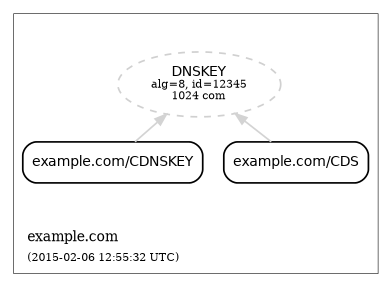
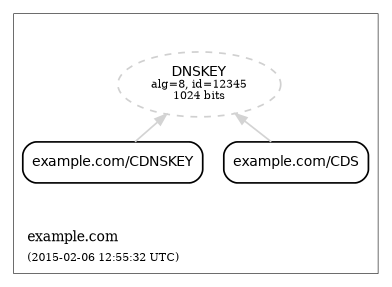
node "DNSKEY": text "1024 com" -> "1024 bits"
